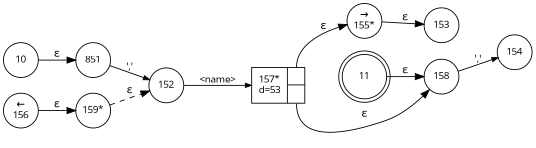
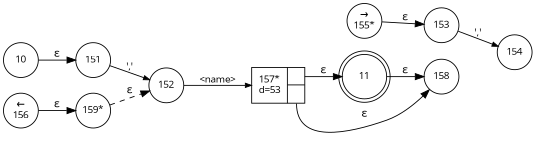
edge "157*" -> "→ 155*": now "157*" -> "11"
node "851": label "851" -> "151"
edge "158" -> "154": now "153" -> "154"
